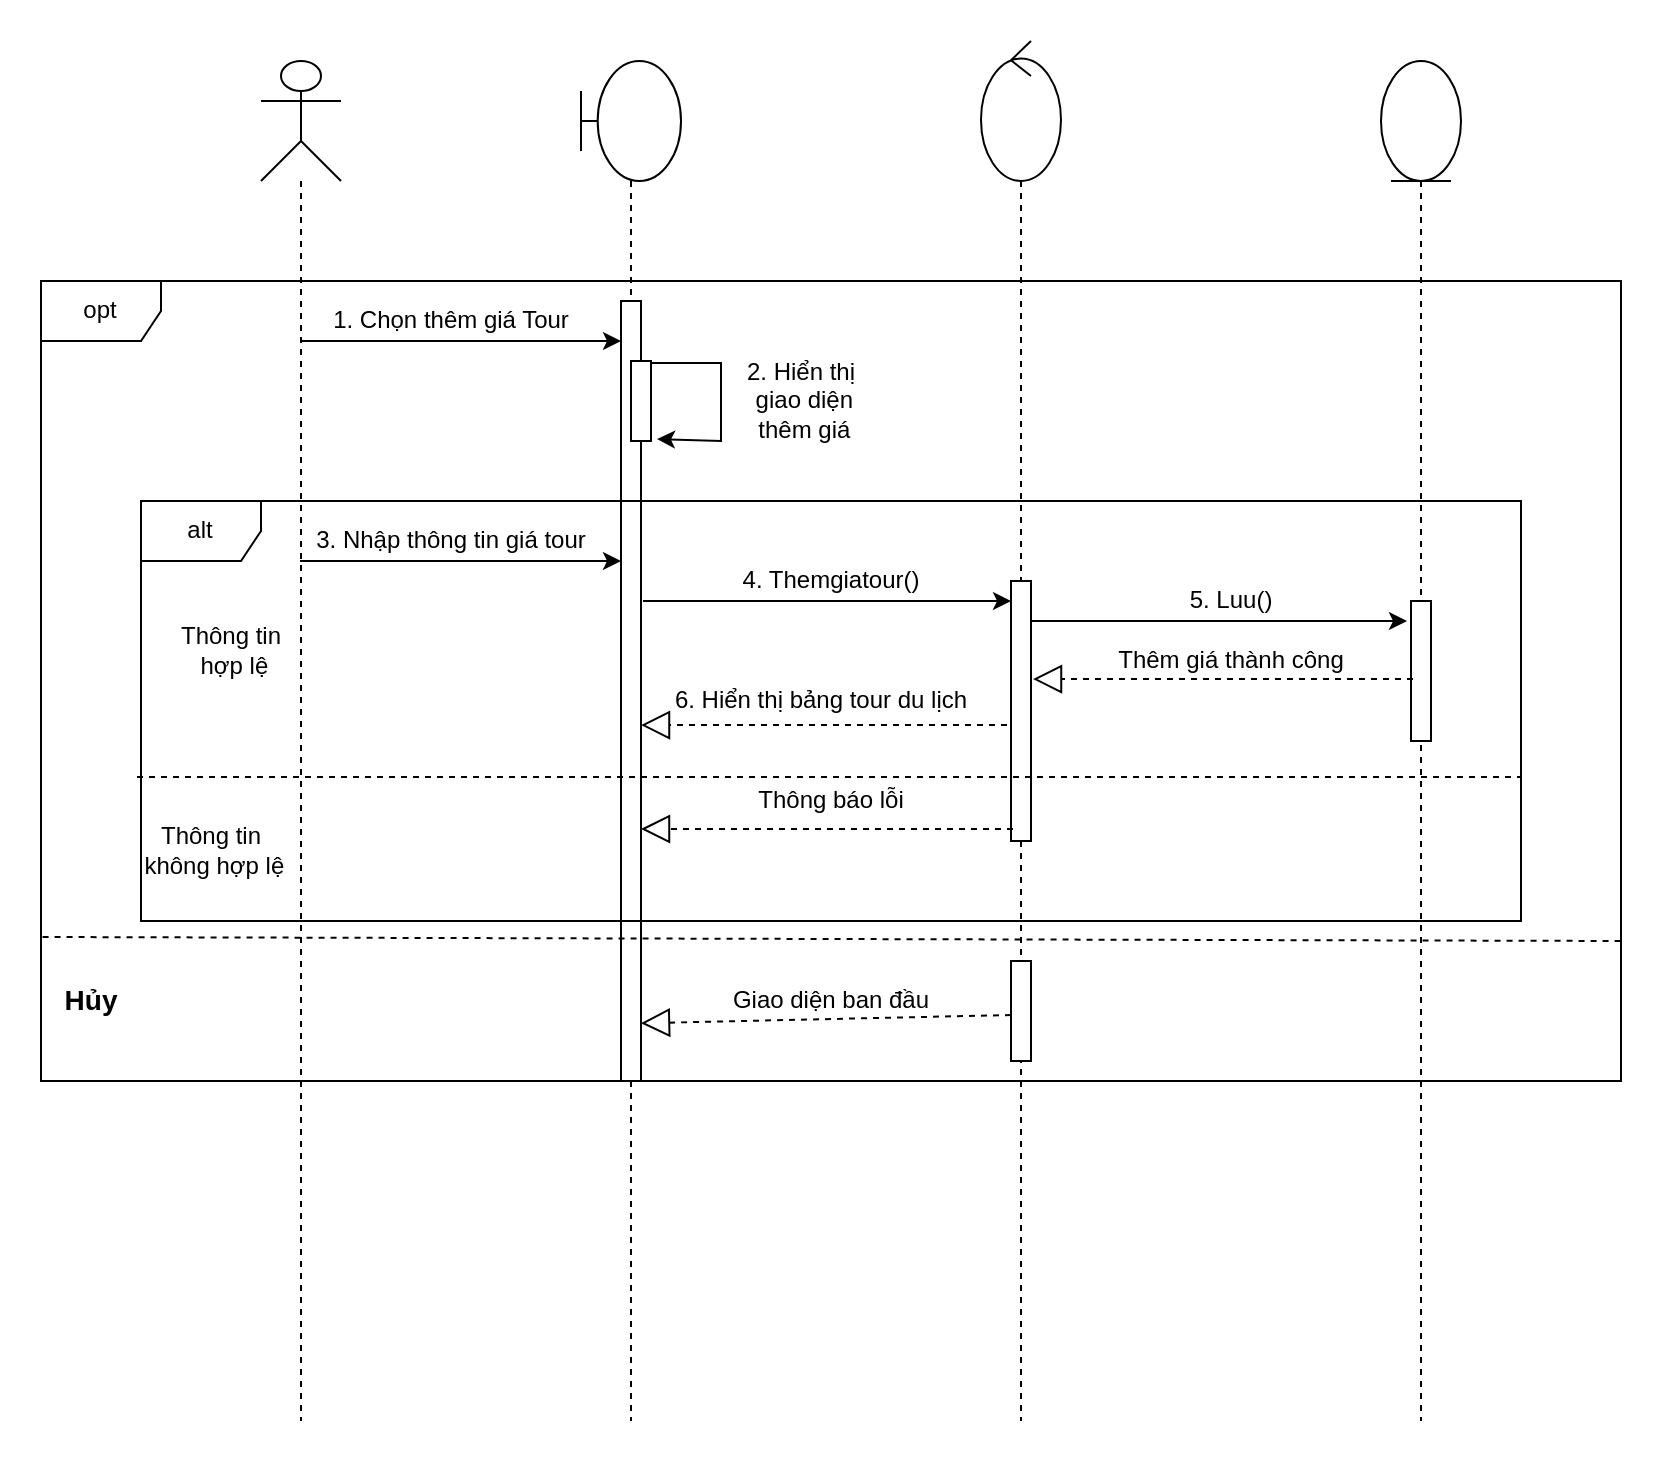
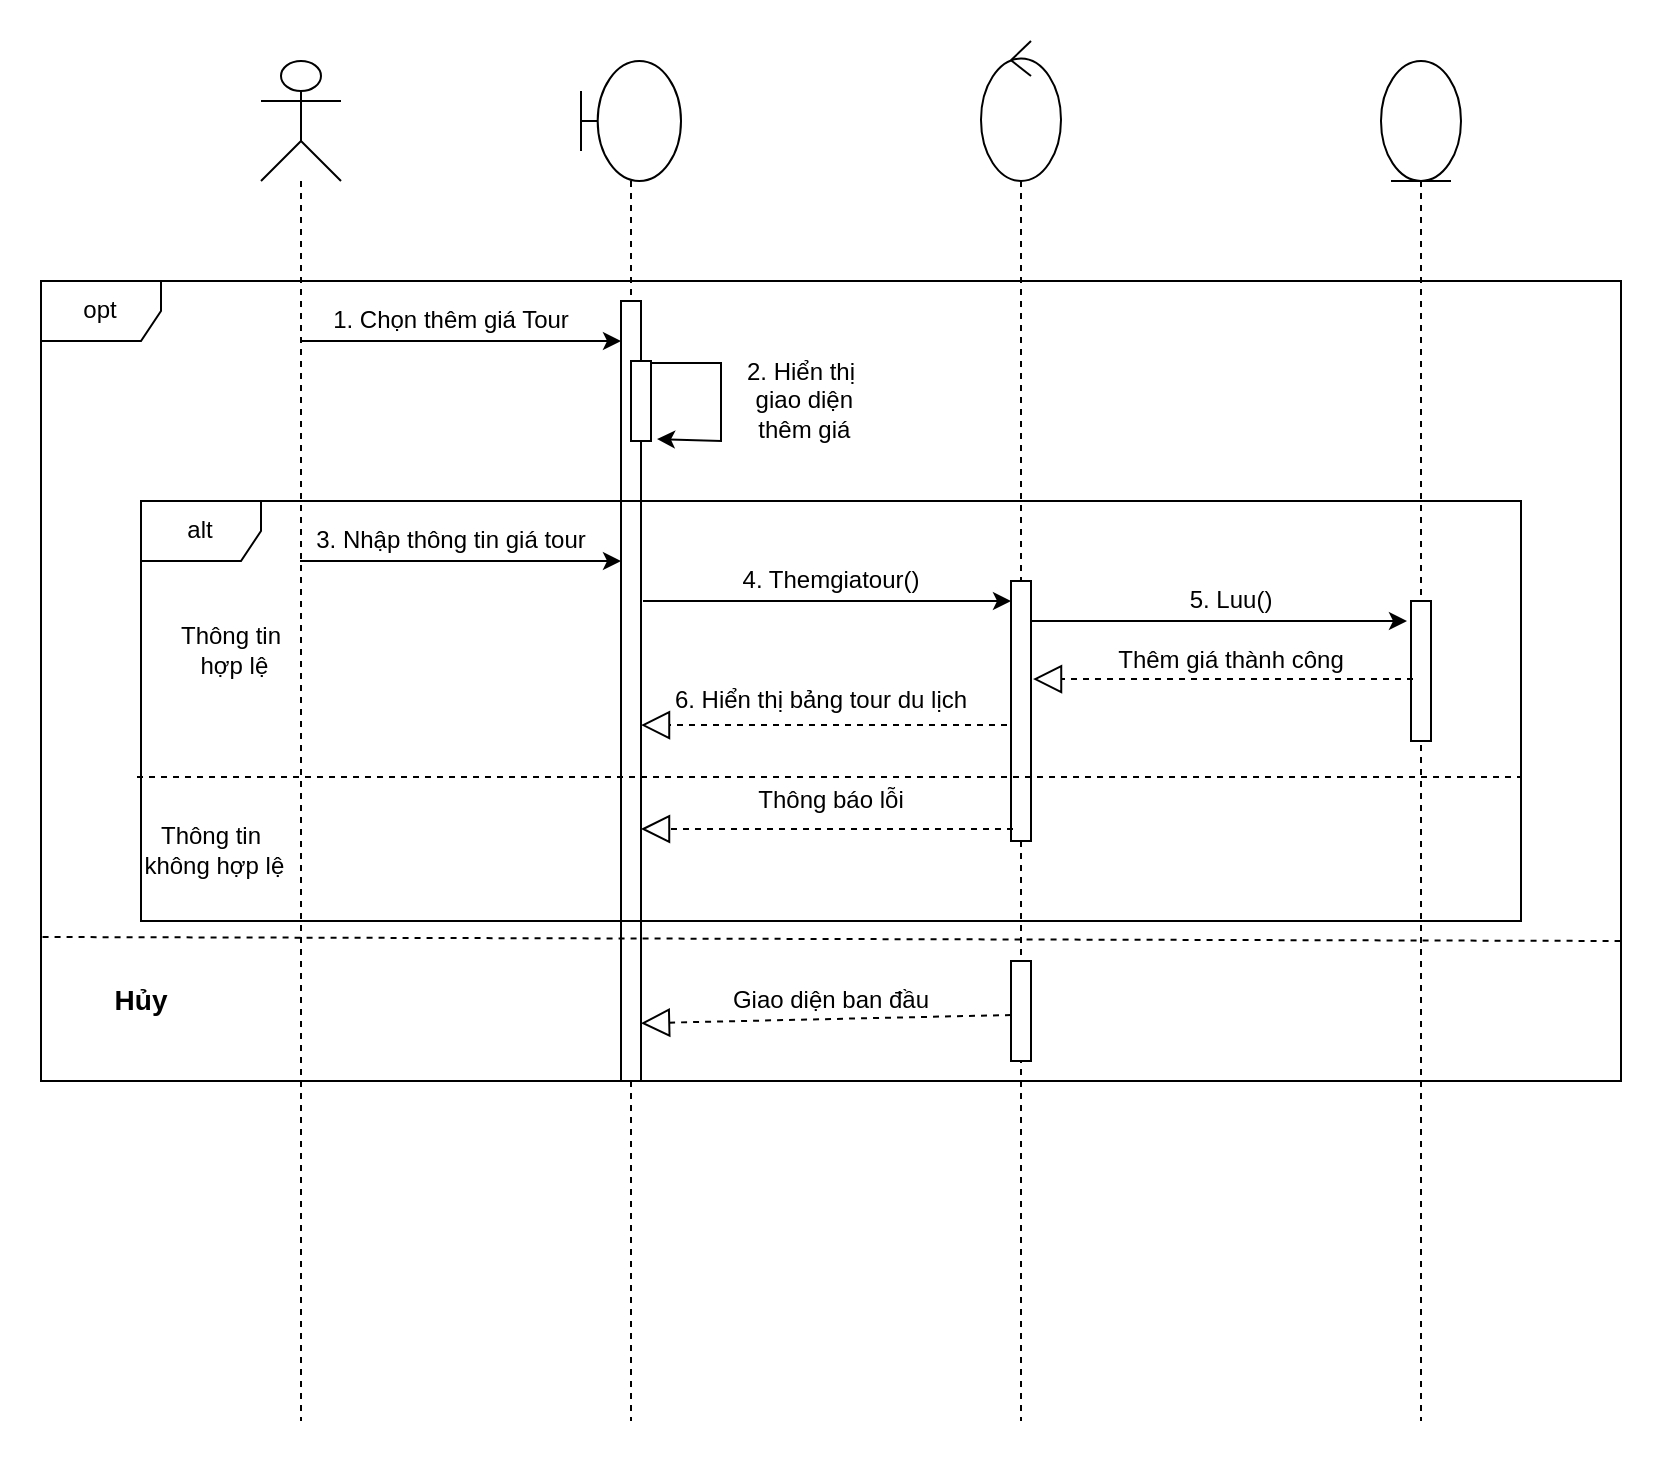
node "Hủy": moved (91, 1001) -> (141, 1001)
